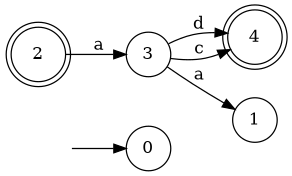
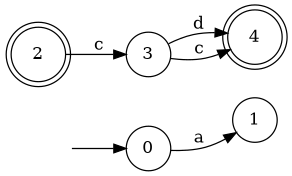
edge "2" -> "3": label "a" -> "c"
edge "3" -> "1": now "0" -> "1"
